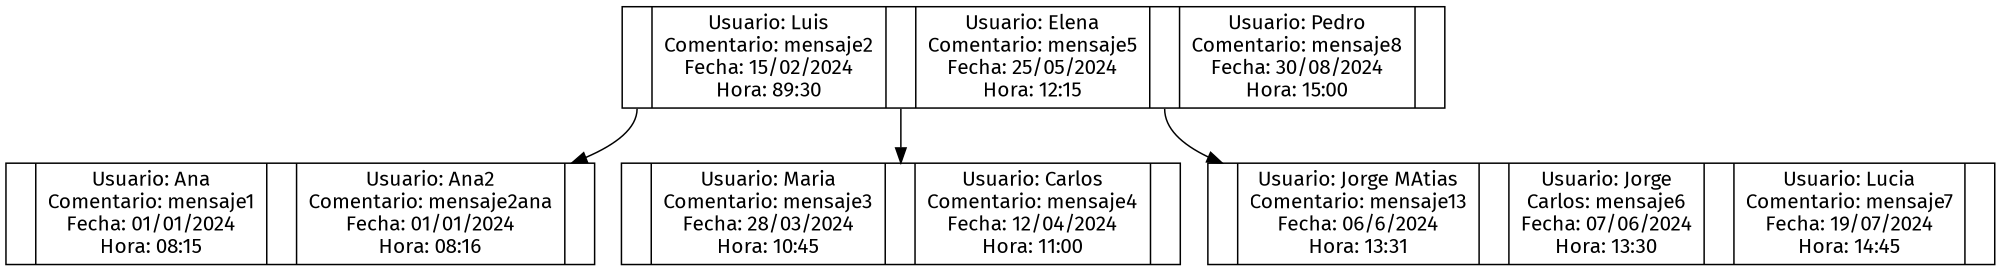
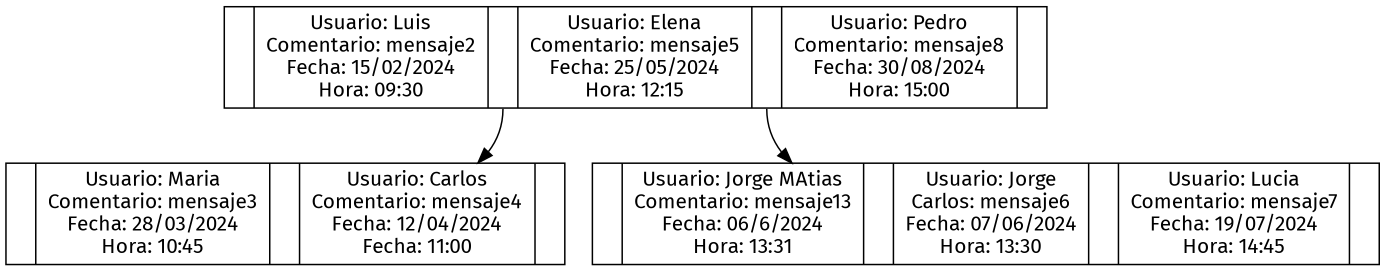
node "Usuario: Luis": text "Hora: 89:30" -> "Hora: 09:30"
node "Usuario: Ana": removed
node "Usuario: Maria": text "Hora: 11:00" -> "Fecha: 11:00"
